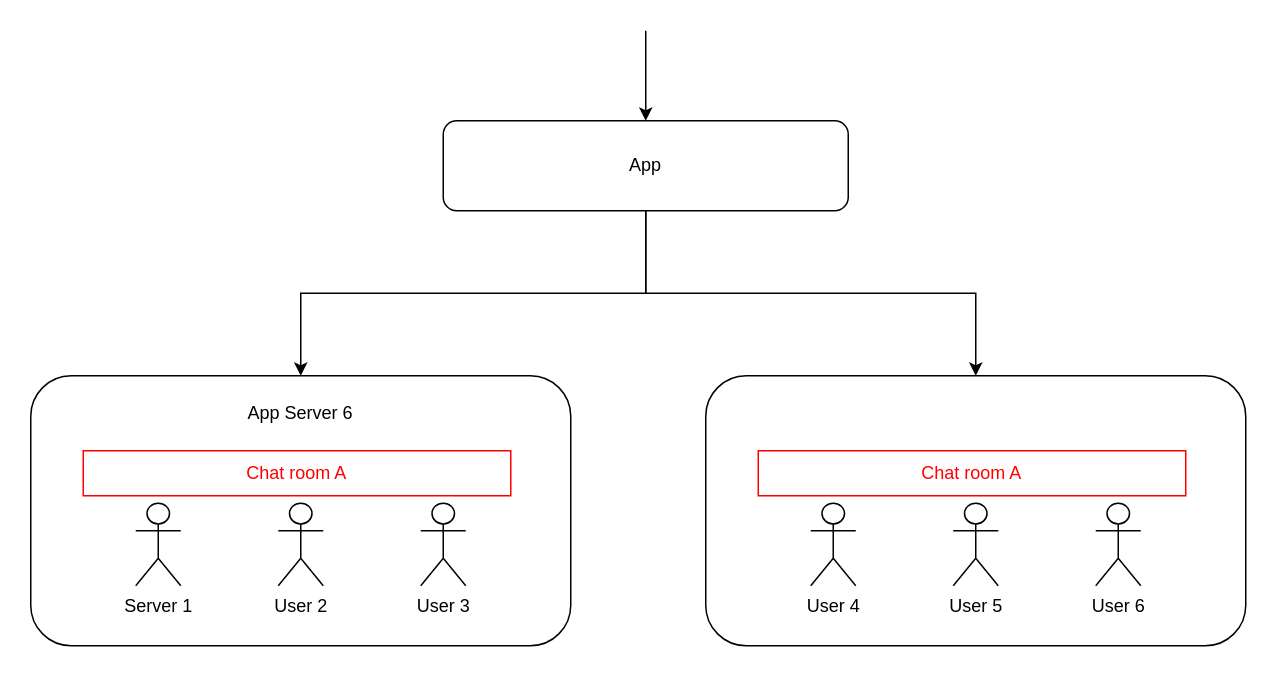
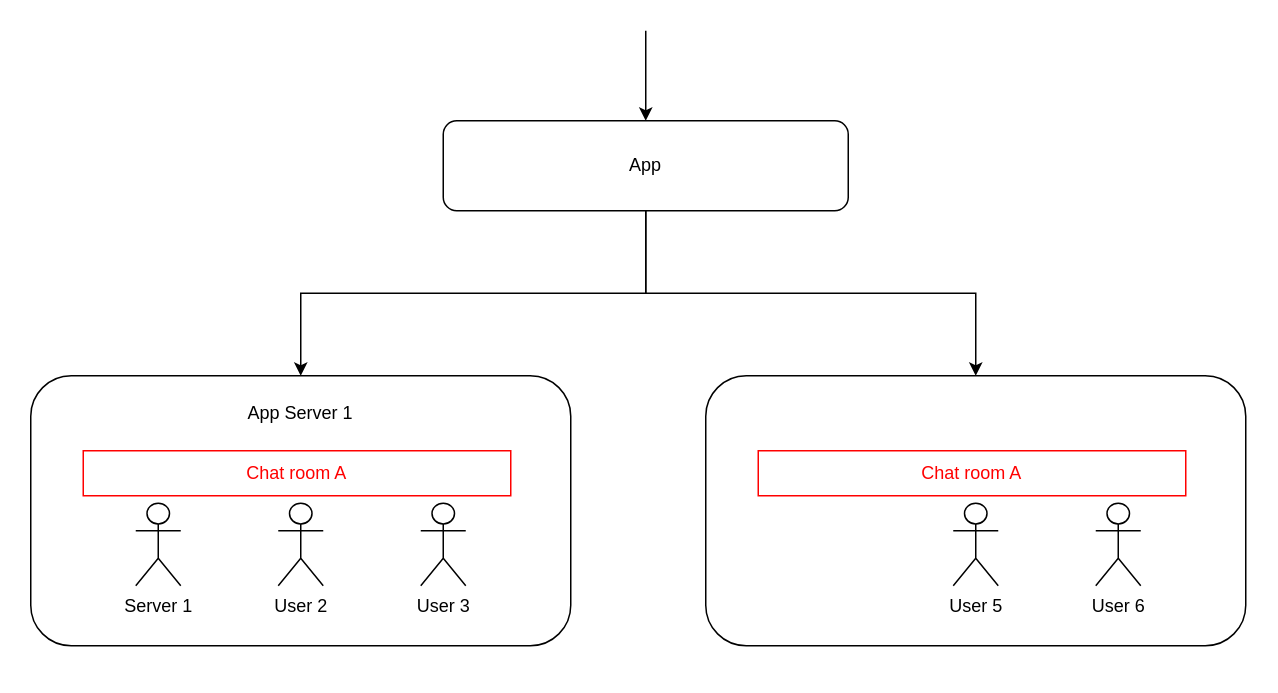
node "App Server 6": label "App Server 6" -> "App Server 1"
node "User 4": removed
